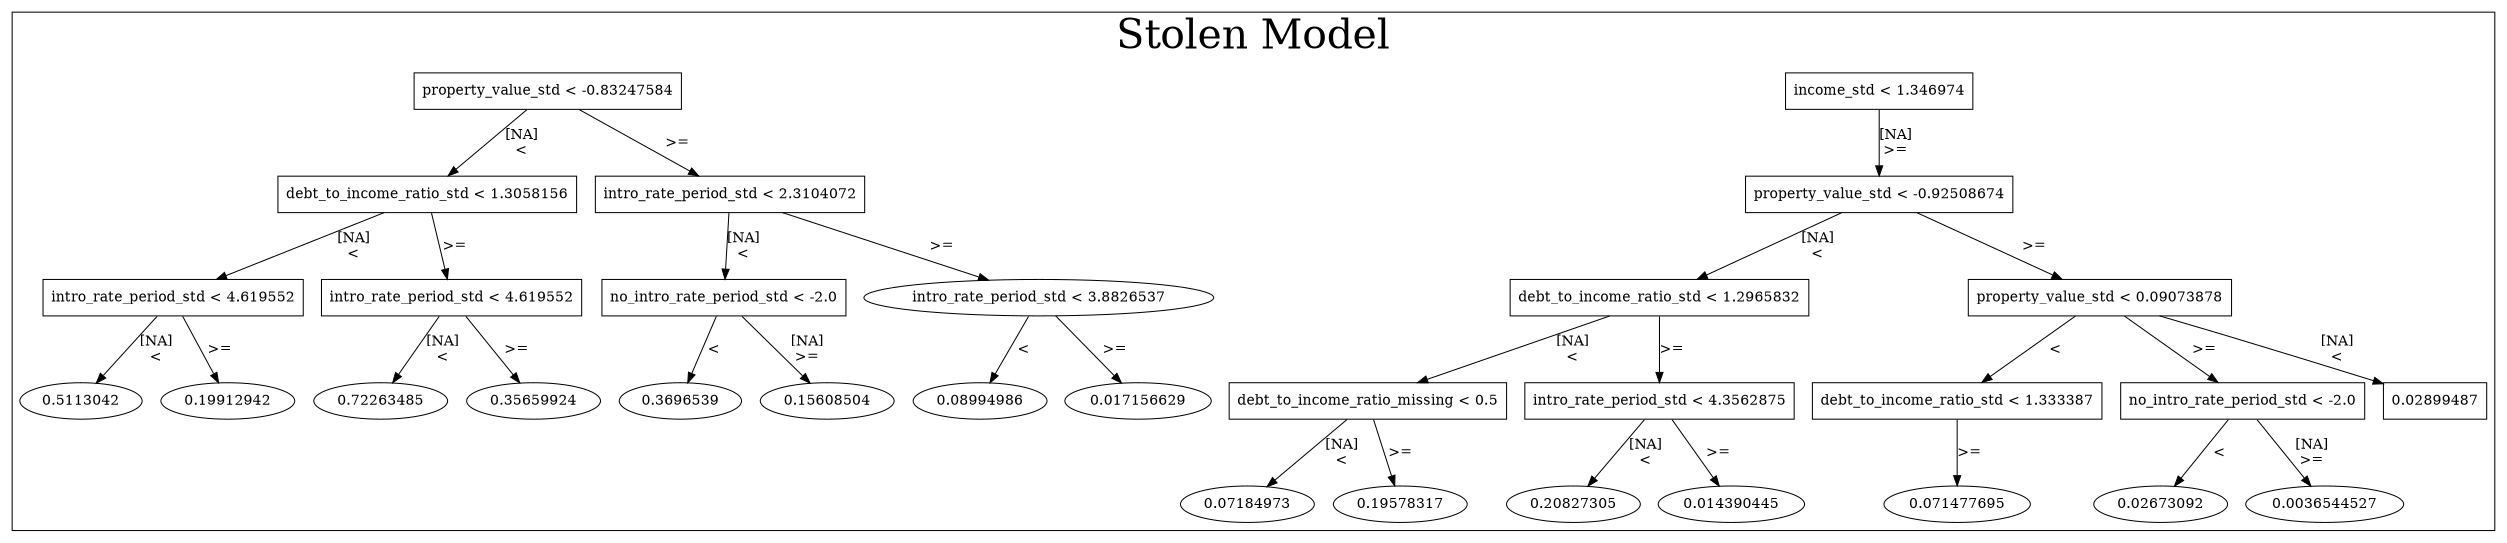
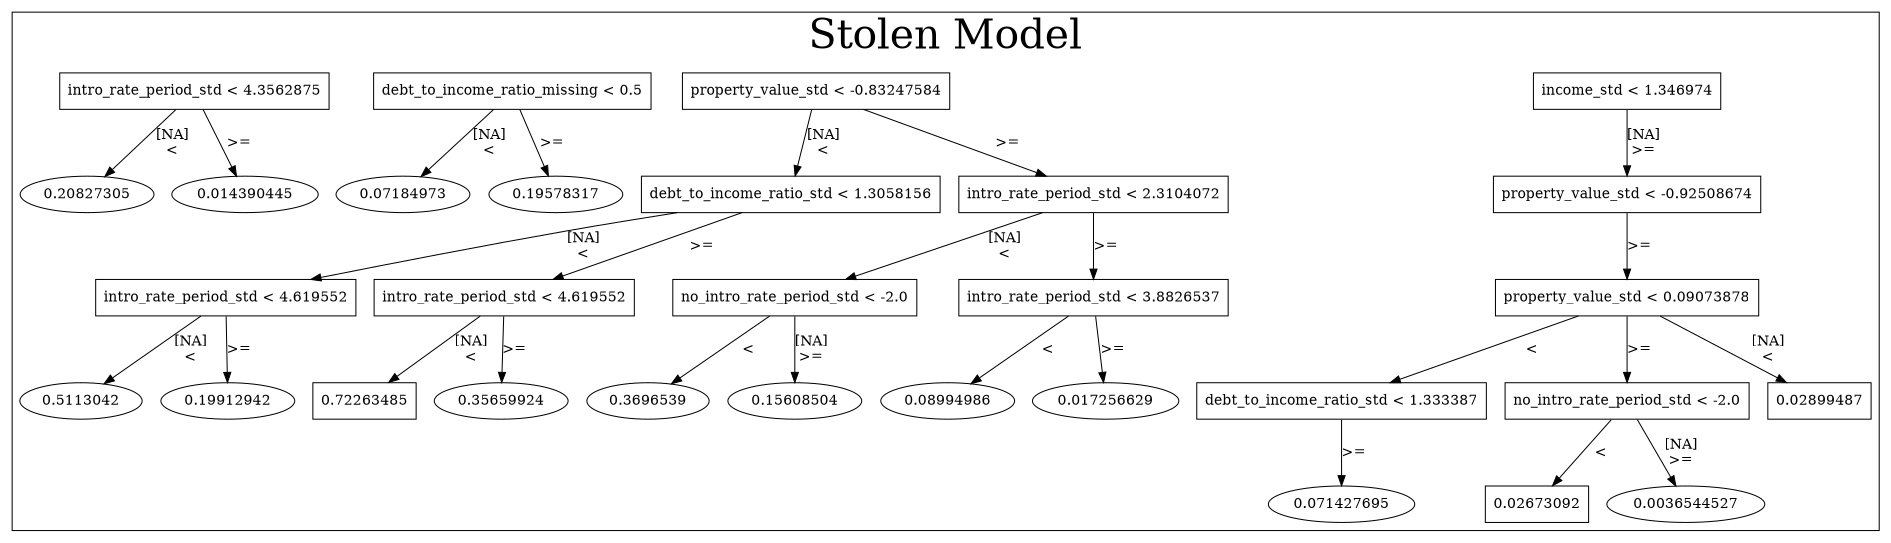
node "intro_rate_period_std < 3.8826537": shape ellipse -> box
node "debt_to_income_ratio_std < 1.2965832": removed
node "0.72263485": shape ellipse -> box
node "0.017156629": label "0.017156629" -> "0.017256629"
node "0.071477695": label "0.071477695" -> "0.071427695"
node "0.02673092": shape ellipse -> box
